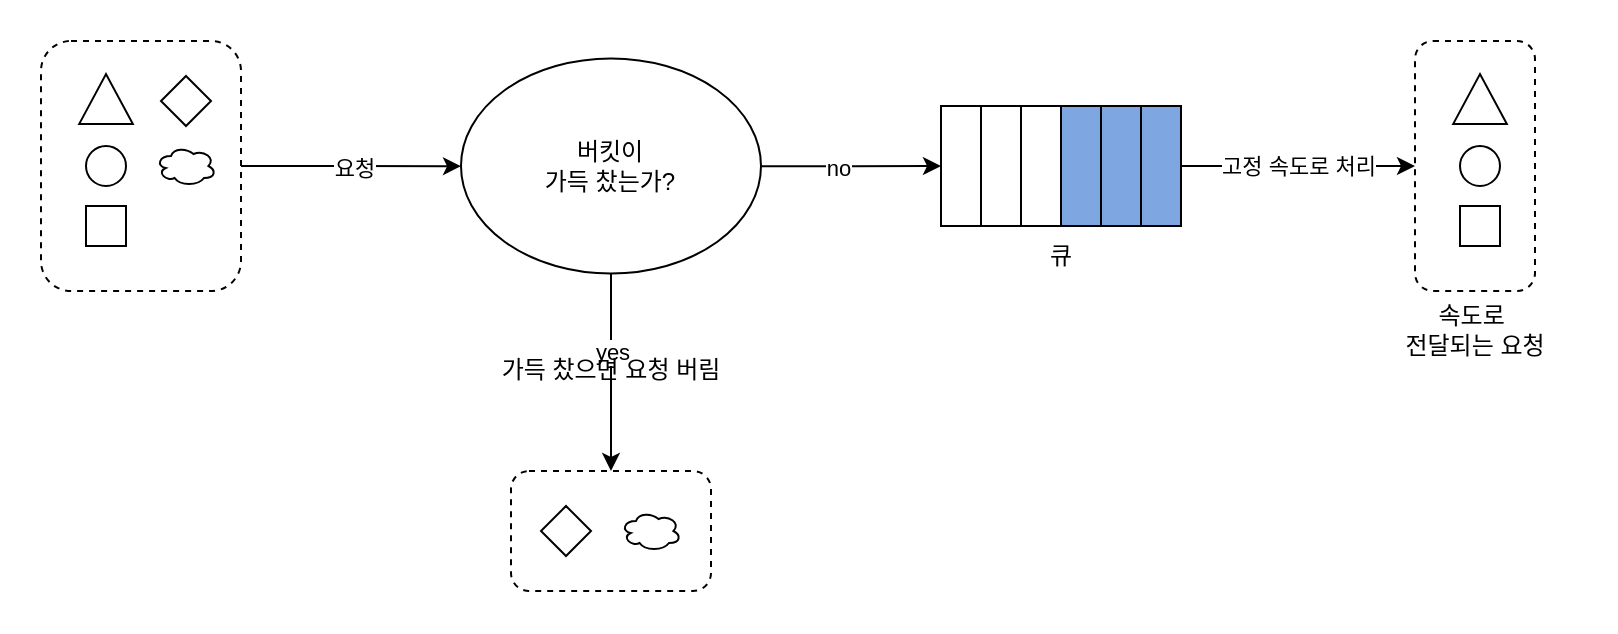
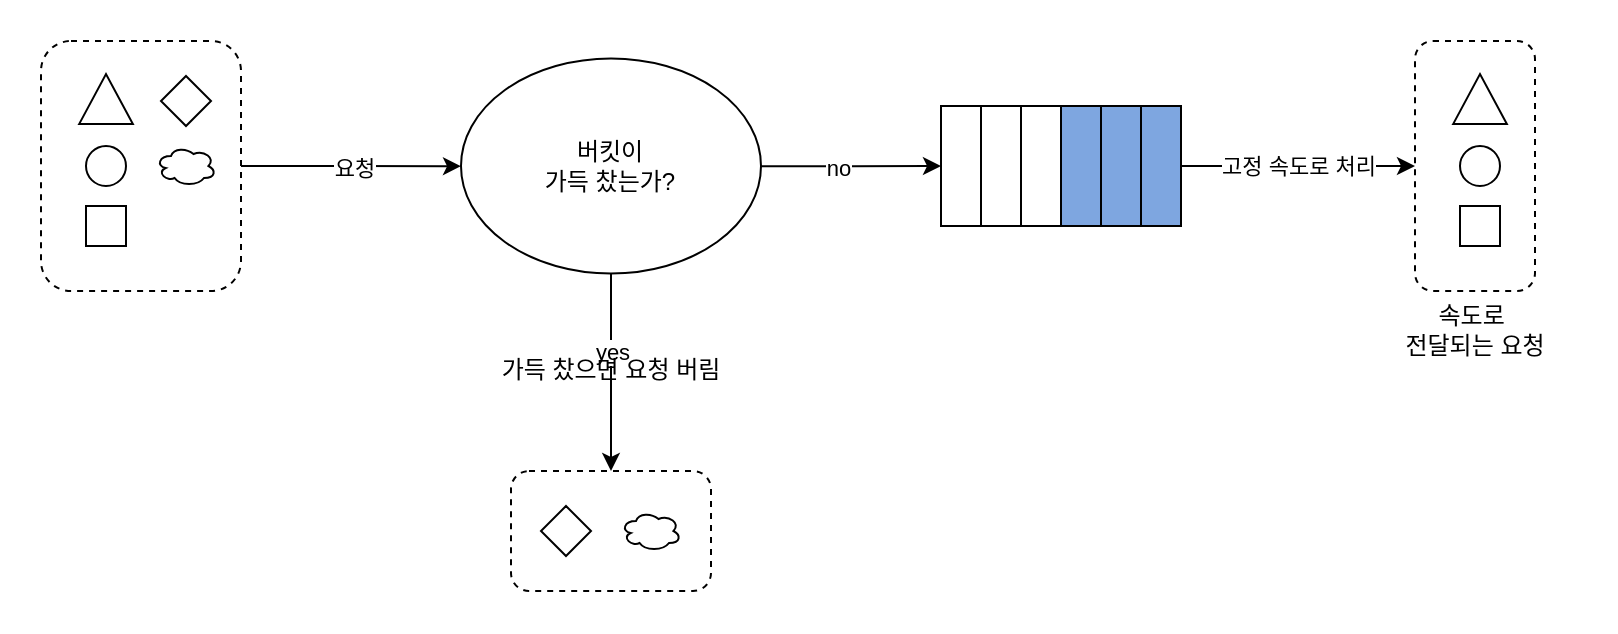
node "큐": removed
